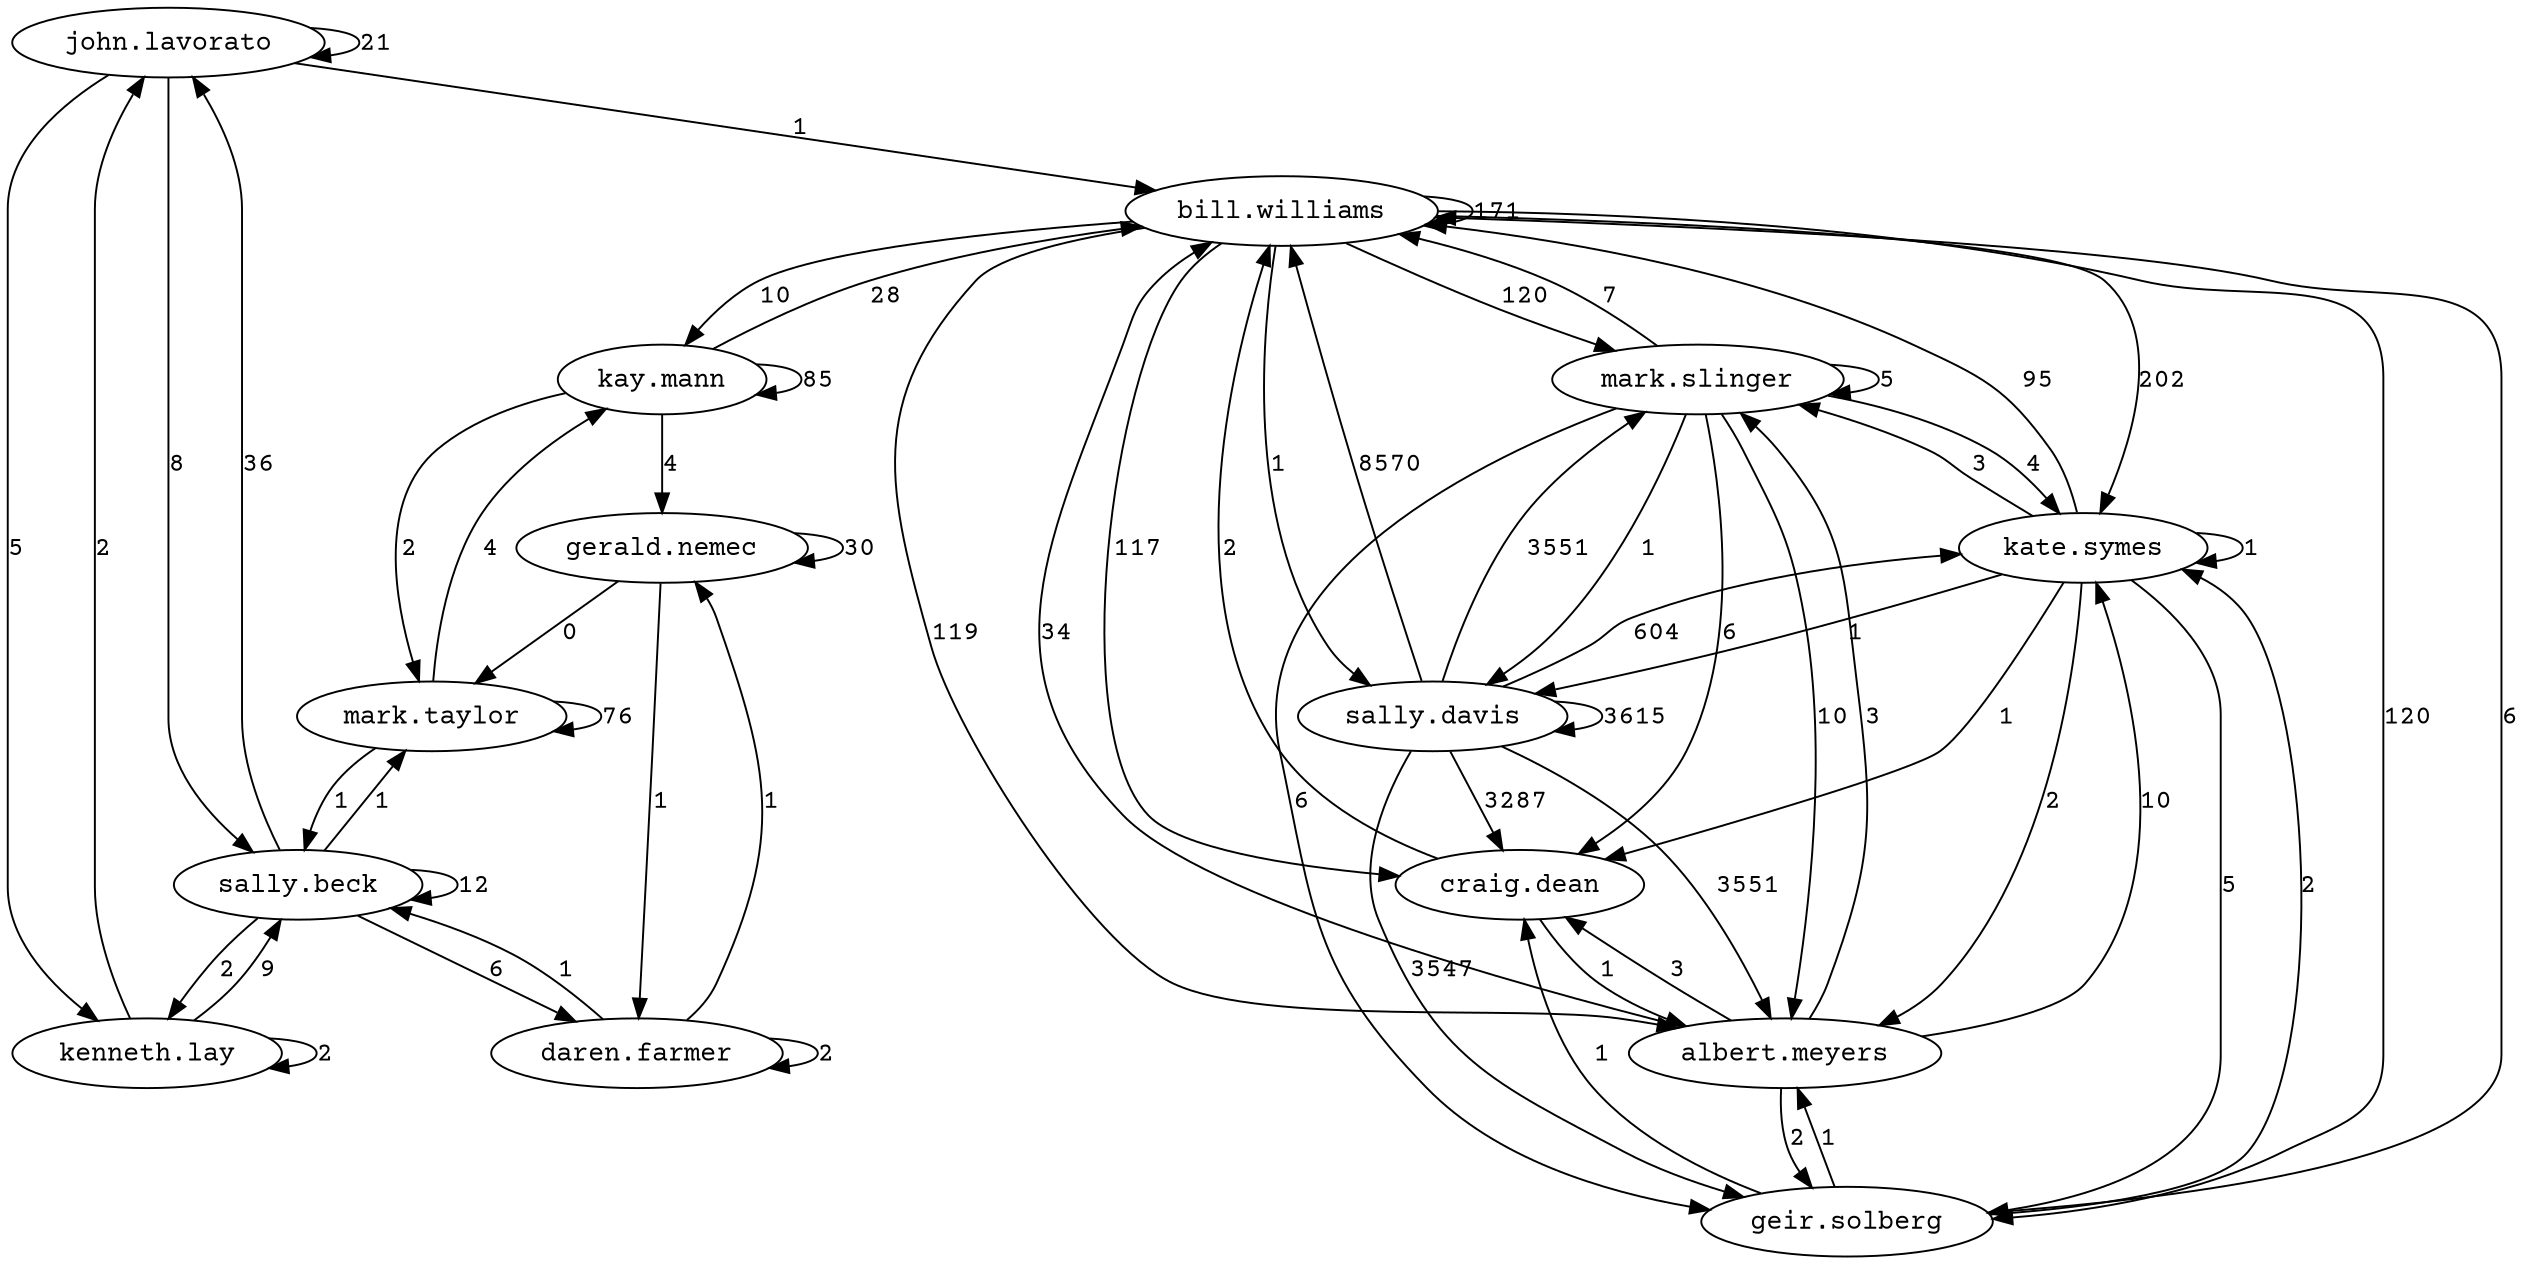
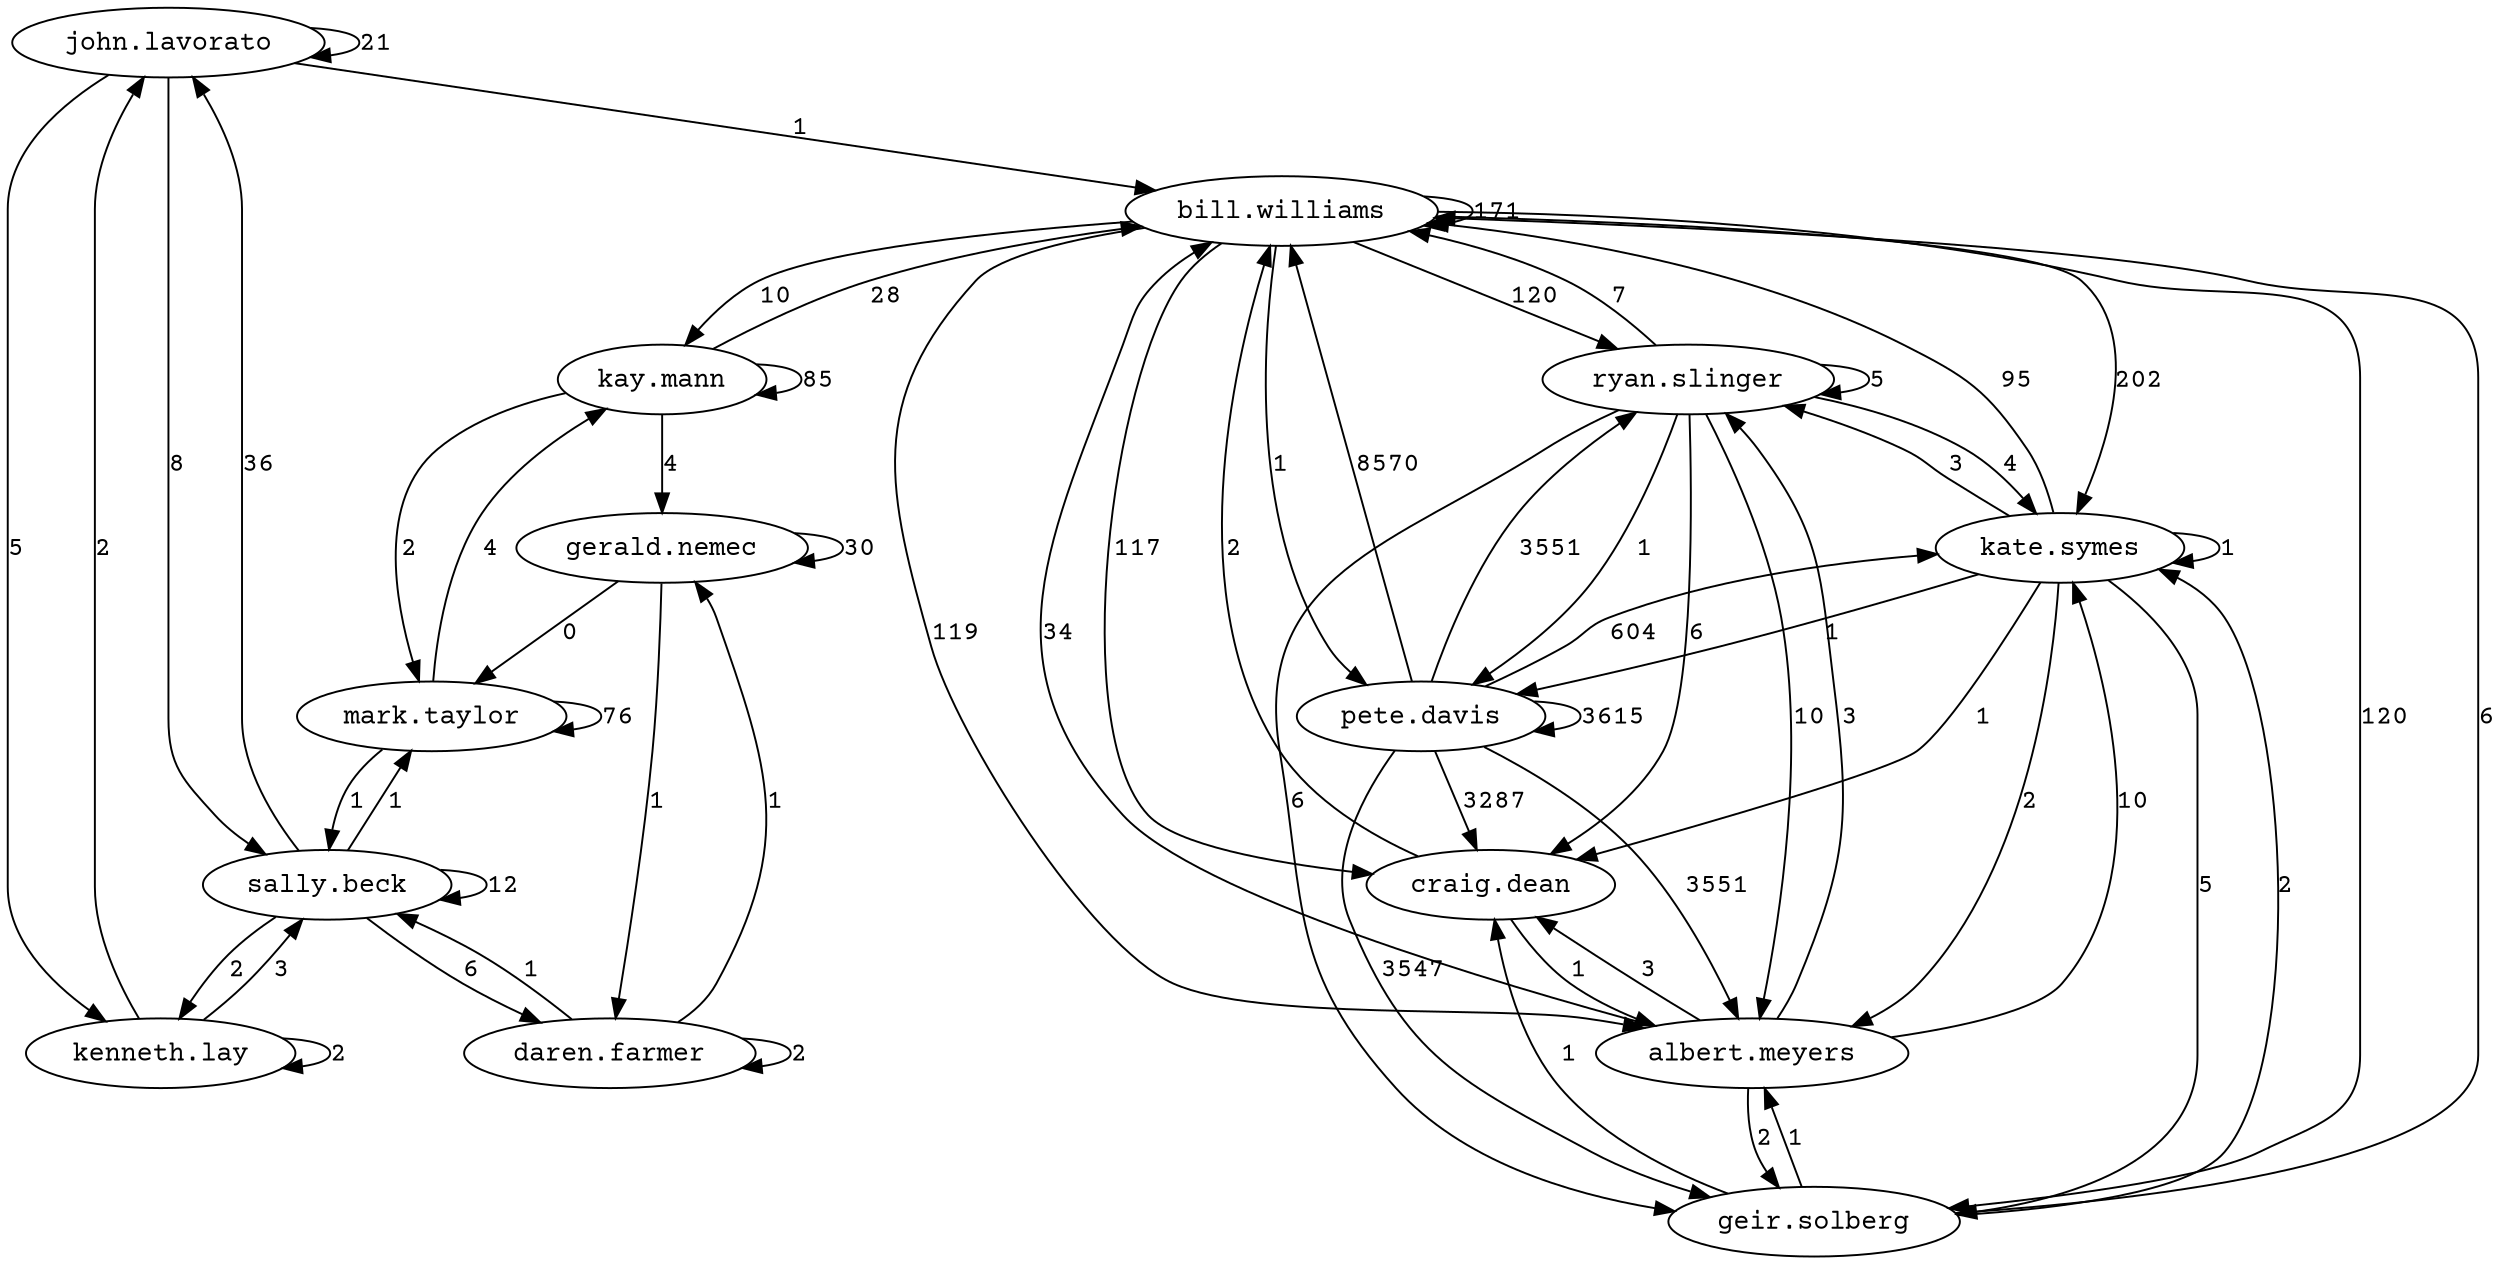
node "mark.slinger": label "mark.slinger" -> "ryan.slinger"
node "sally.davis": label "sally.davis" -> "pete.davis"
edge "kenneth.lay" -> "sally.beck": label "9" -> "3"
